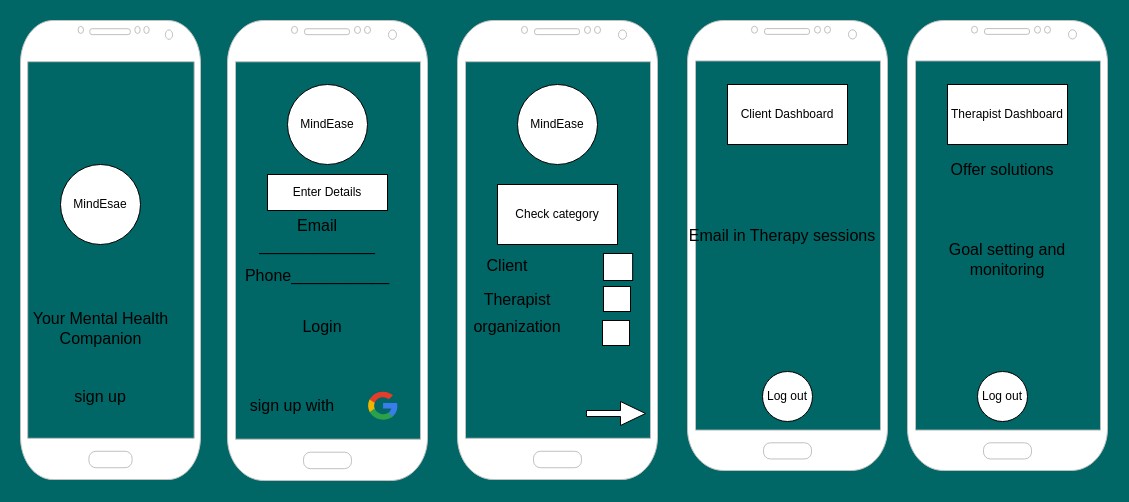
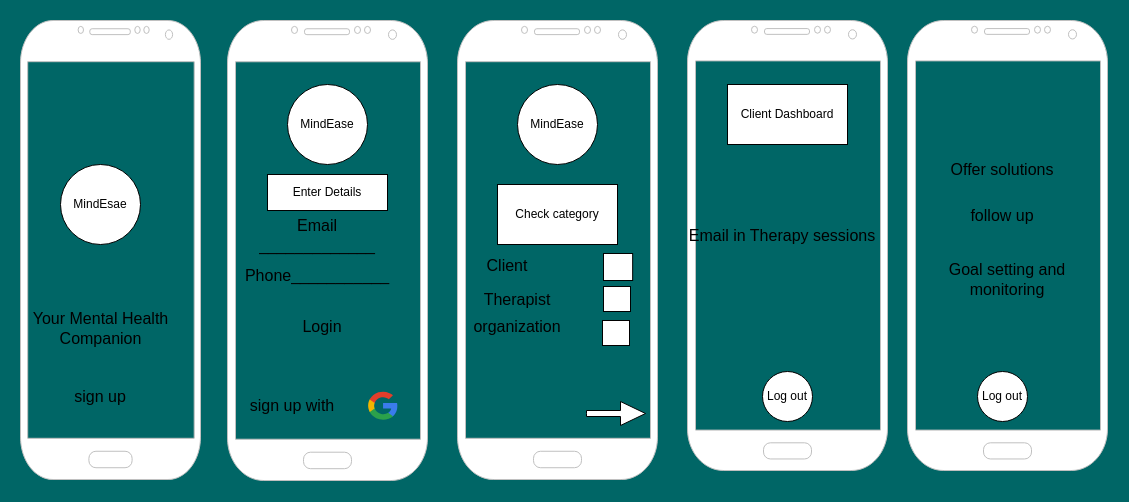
node "Therapist Dashboard": removed
node "follow up": added
node "Goal setting and monitoring": moved (1008, 260) -> (1008, 280)
